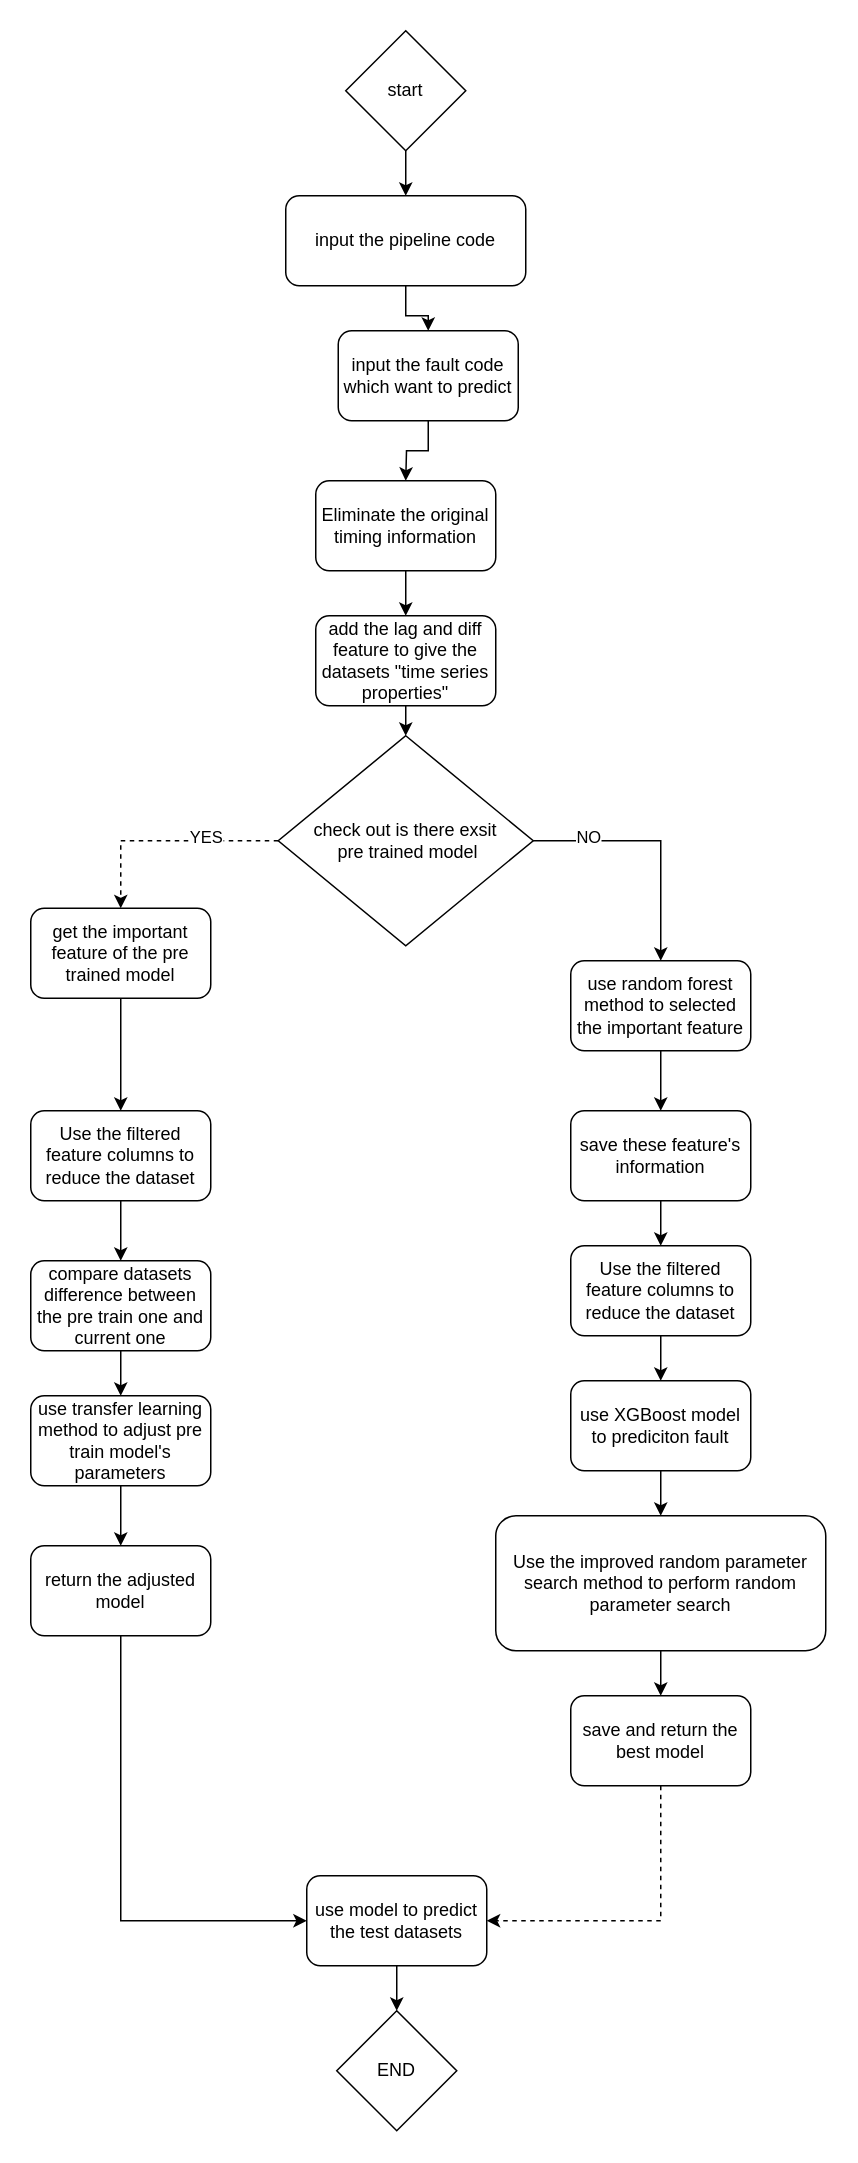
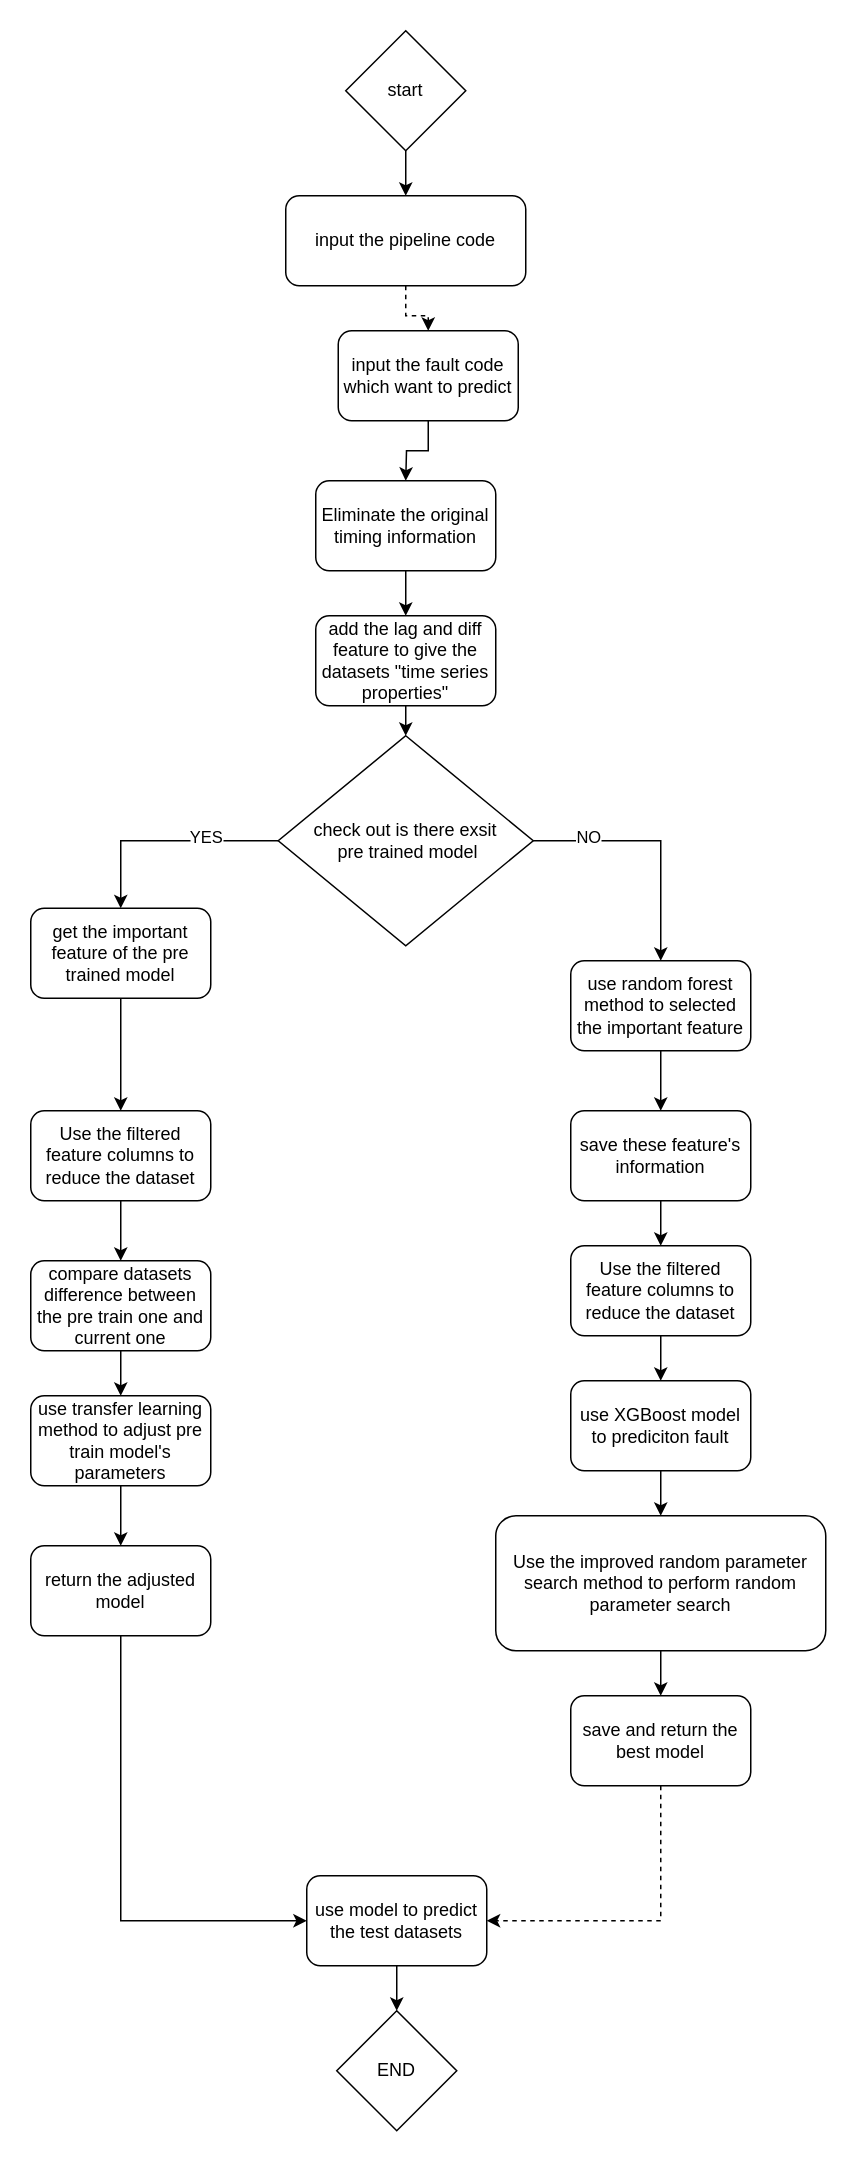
edge "input the pipeline code" -> "input the fault code which want to predict": style solid -> dashed
edge "check out is there exsit pre trained model" -> "get the important feature of the pre trained model": style dashed -> solid
